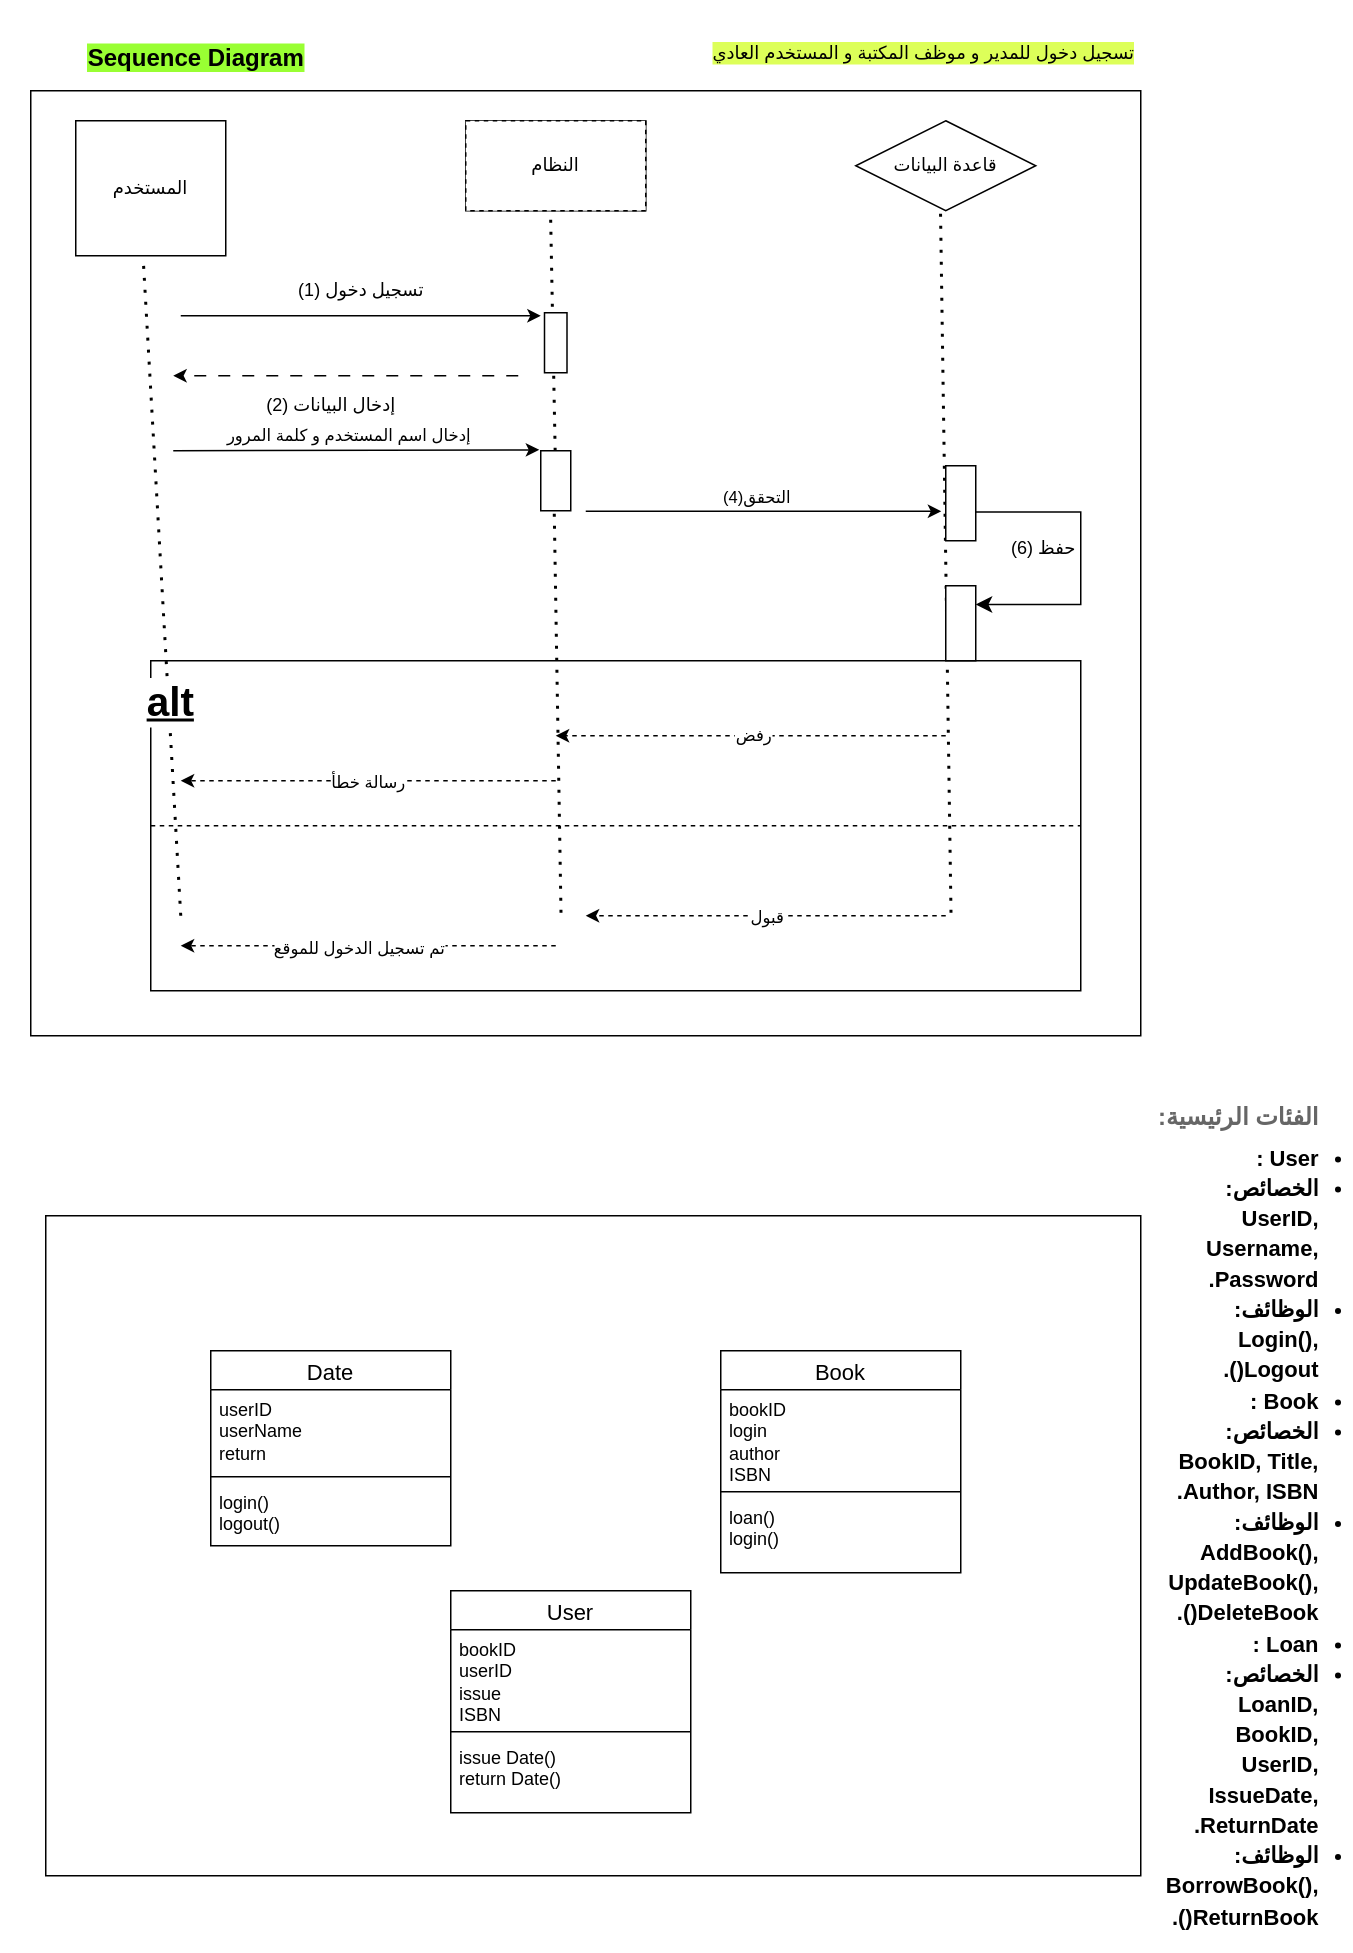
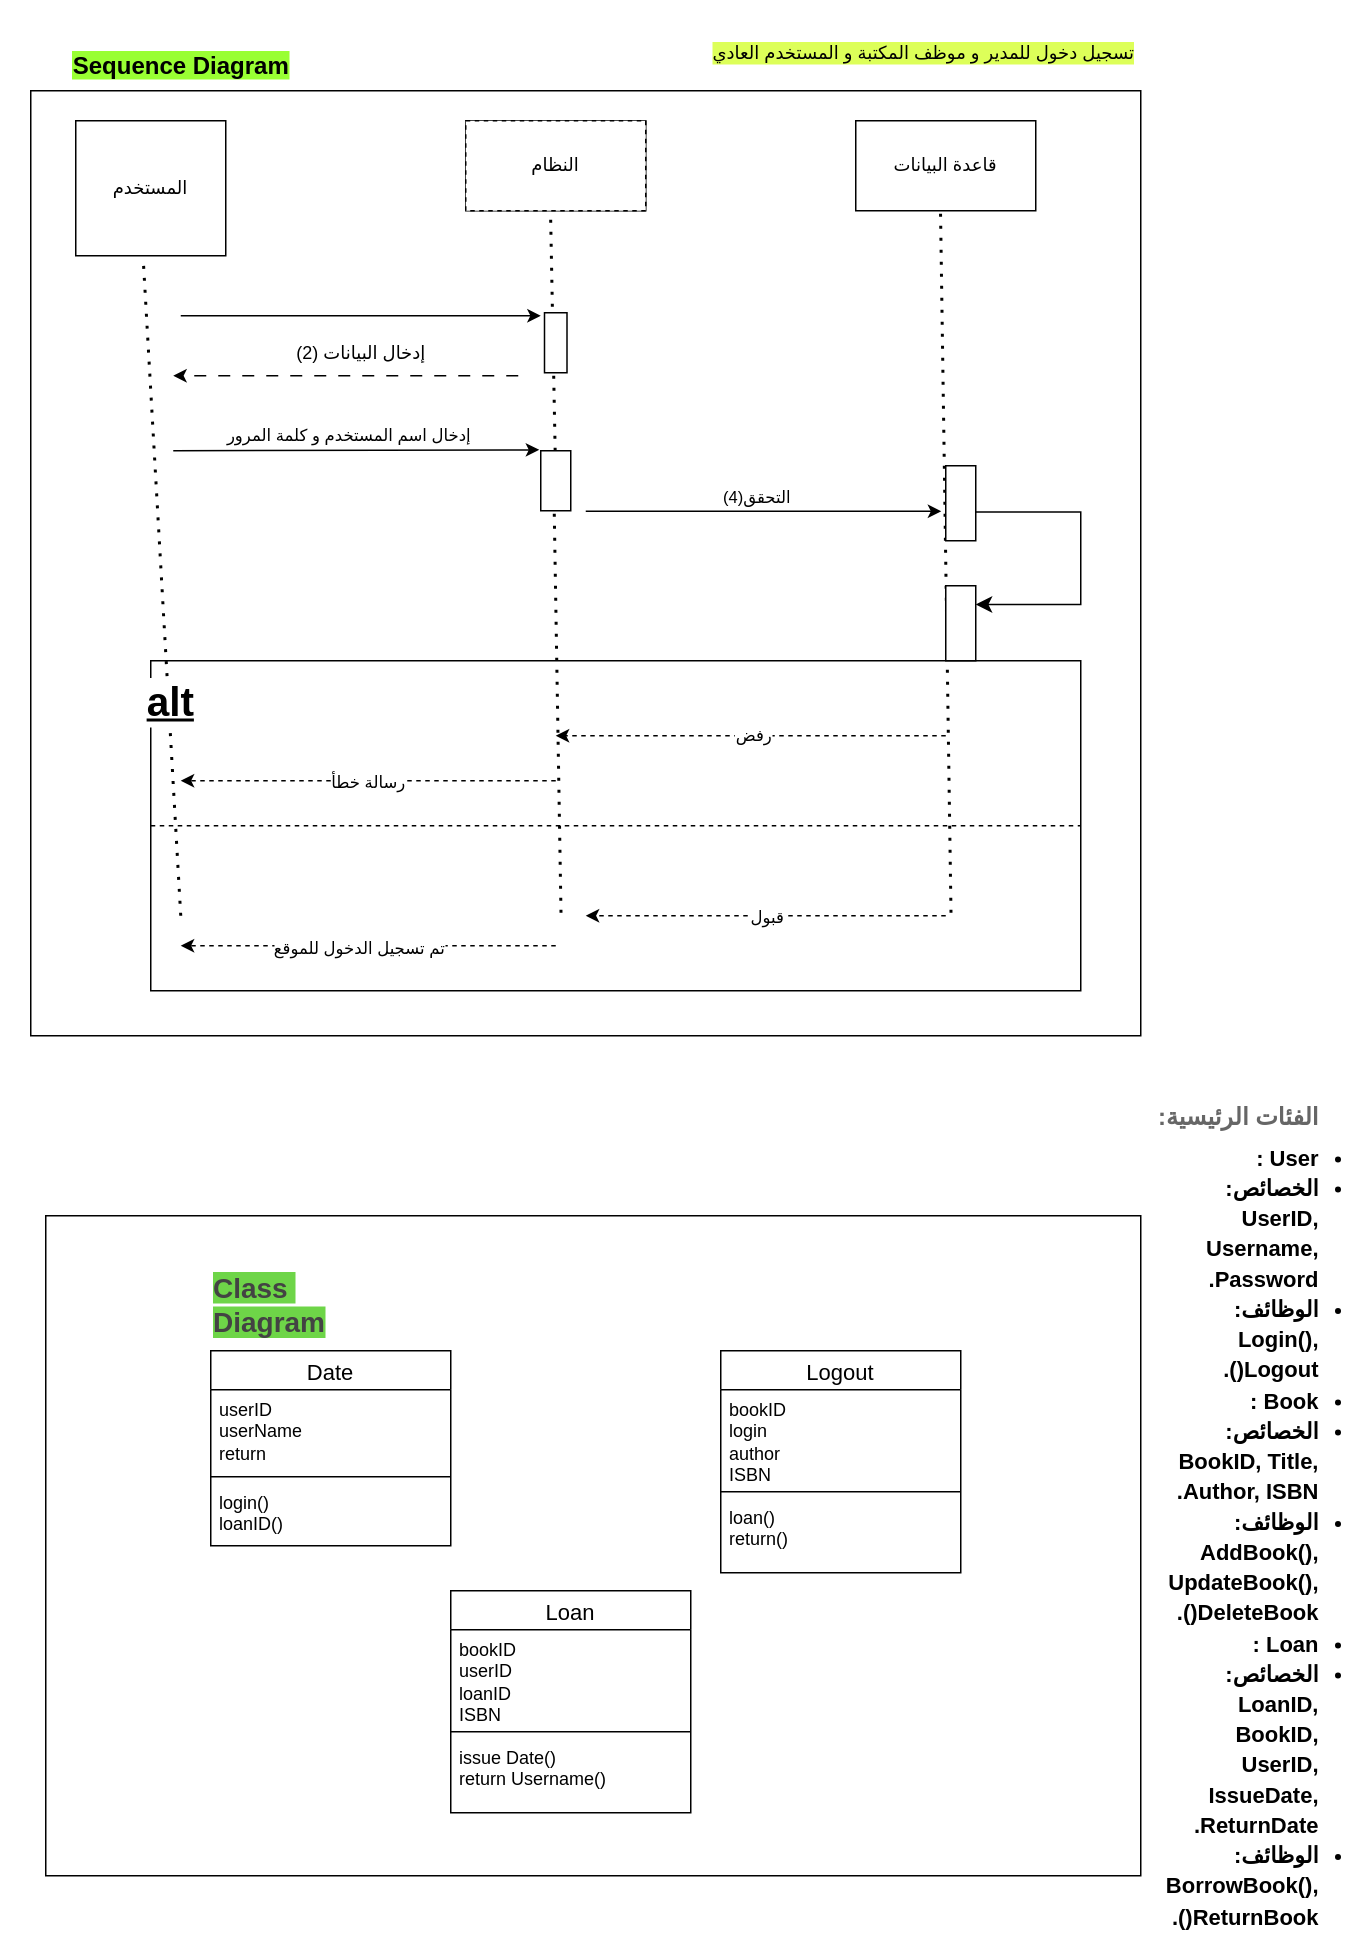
node "Sequence Diagram": moved (196, 58) -> (181, 65)
node "قاعدة البيانات": shape diamond -> rectangle
node "تسجيل دخول (1)": removed
node "إدخال البيانات (2)": moved (331, 406) -> (361, 353)
node "حفظ (6)": removed
node "Class Diagram": added
node "Book": label "Book" -> "Logout"
node "login() logout()": label "login() logout()" -> "login() loanID()"
node "loan() login()": label "loan() login()" -> "loan() return()"
node "User": label "User" -> "Loan"
node "bookID userID issue ISBN": label "bookID userID issue ISBN" -> "bookID userID loanID ISBN"
node "issue Date() return Date()": label "issue Date() return Date()" -> "issue Date() return Username()"
